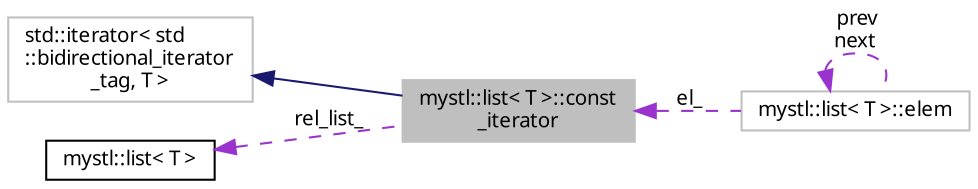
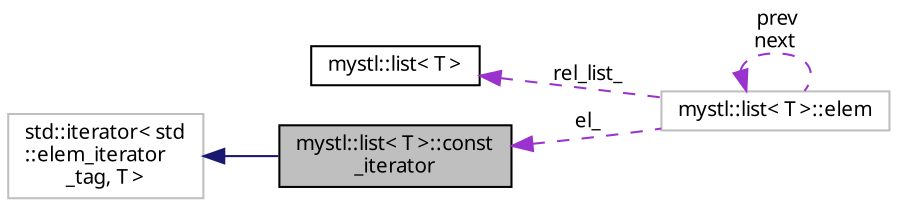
node "std::iterator< std ::bidirectional_iterator _tag, T >": label "std::iterator< std ::bidirectional_iterator _tag, T >" -> "std::iterator< std ::elem_iterator _tag, T >"
node "mystl::list< T >::const _iterator": color grey75 -> black
edge "mystl::list< T >::const _iterator" -> "mystl::list< T >": now "mystl::list< T >::elem" -> "mystl::list< T >"
